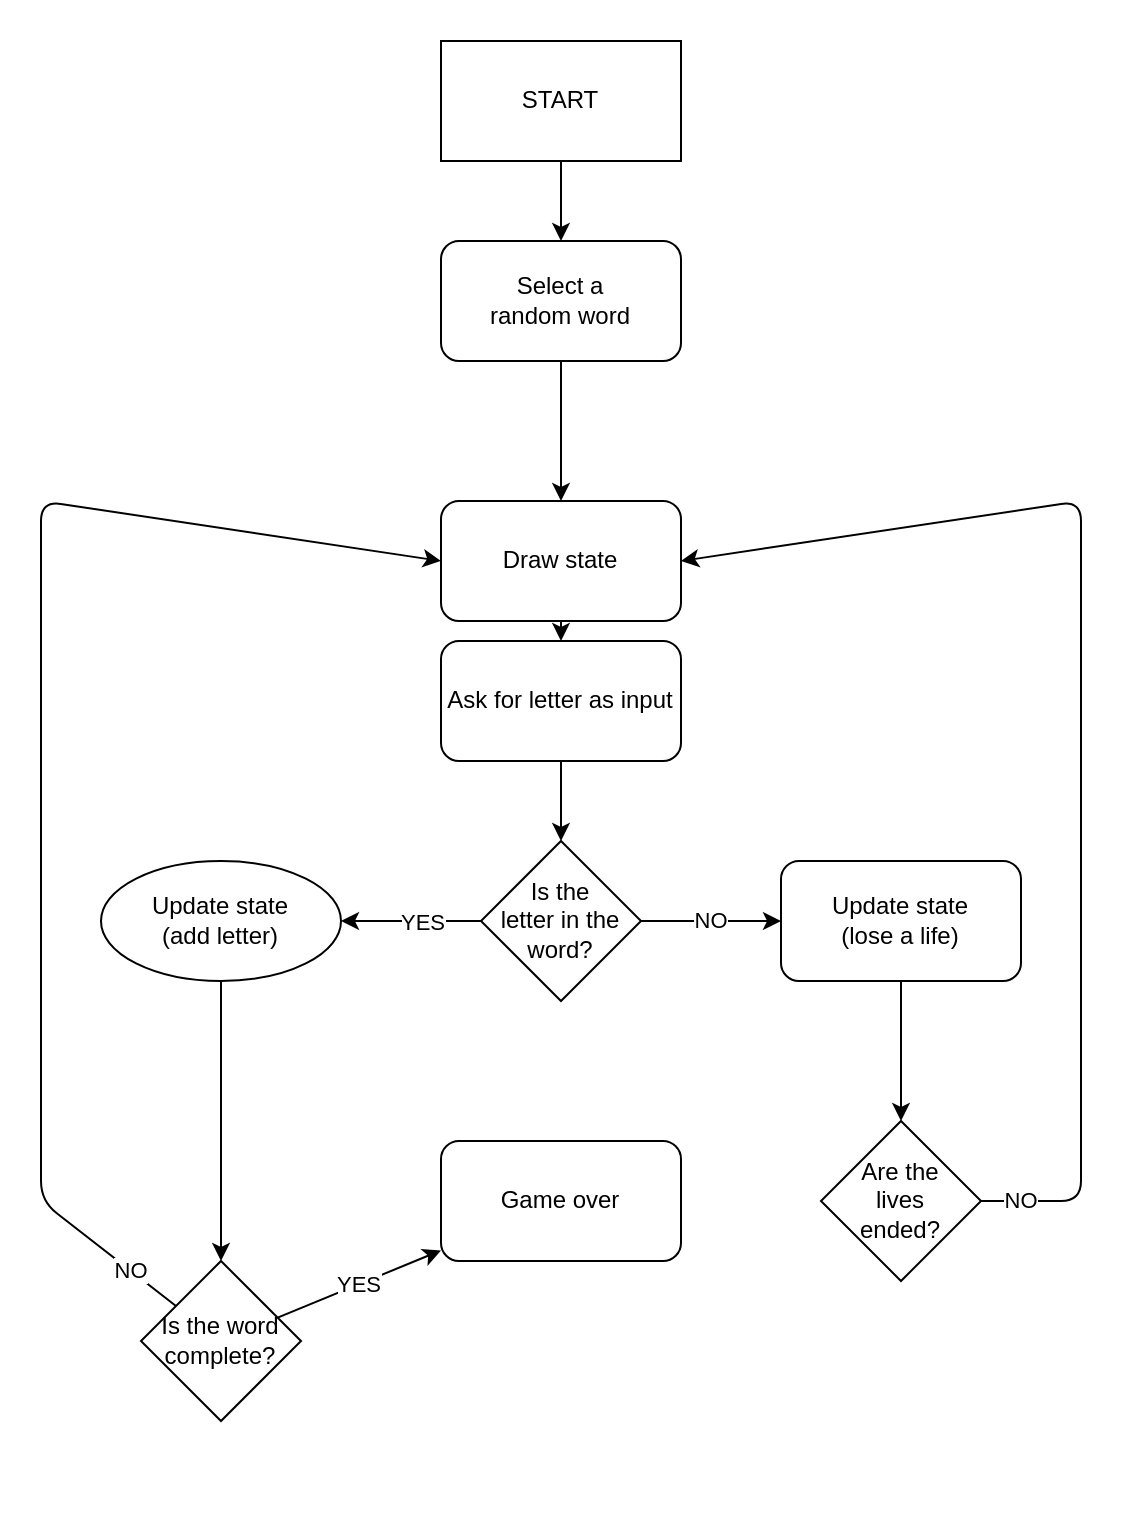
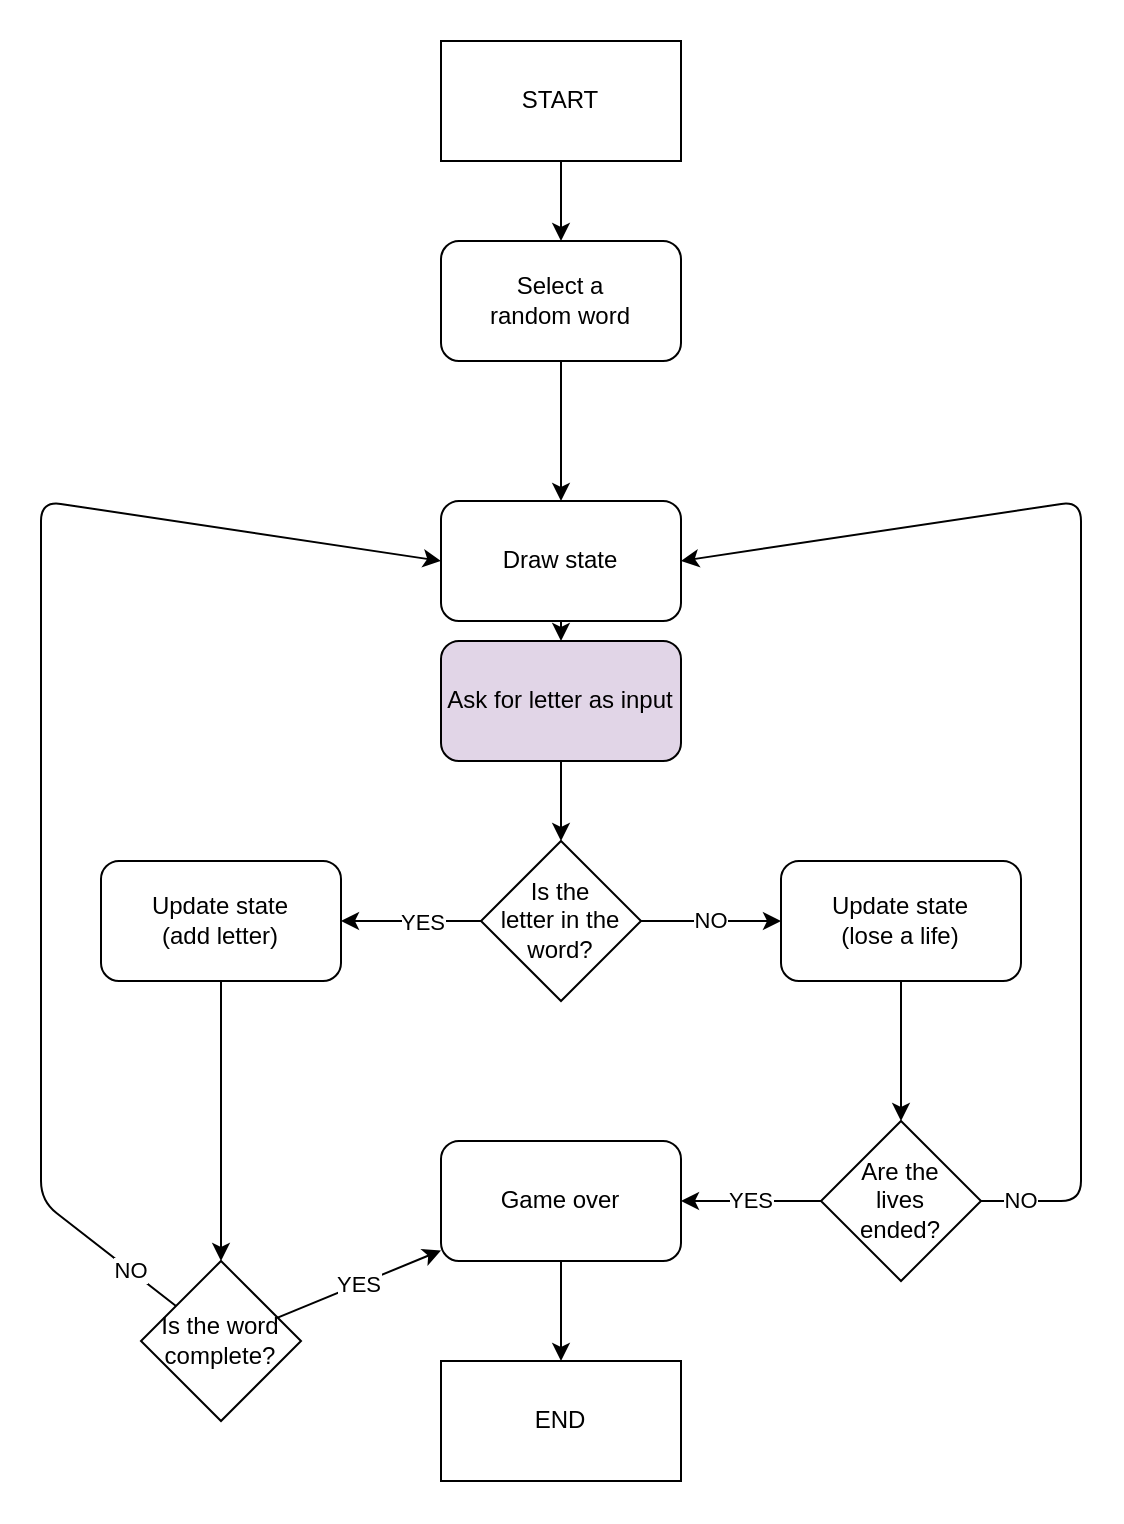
node "Ask for letter as input": fillcolor #ffffff -> #e1d5e7
node "Update state (add letter)": shape ellipse -> rounded rectangle
edge "Are the lives ended?" -> "Game over": added, label "YES"
edge "Game over" -> "END": added
node "END": added
